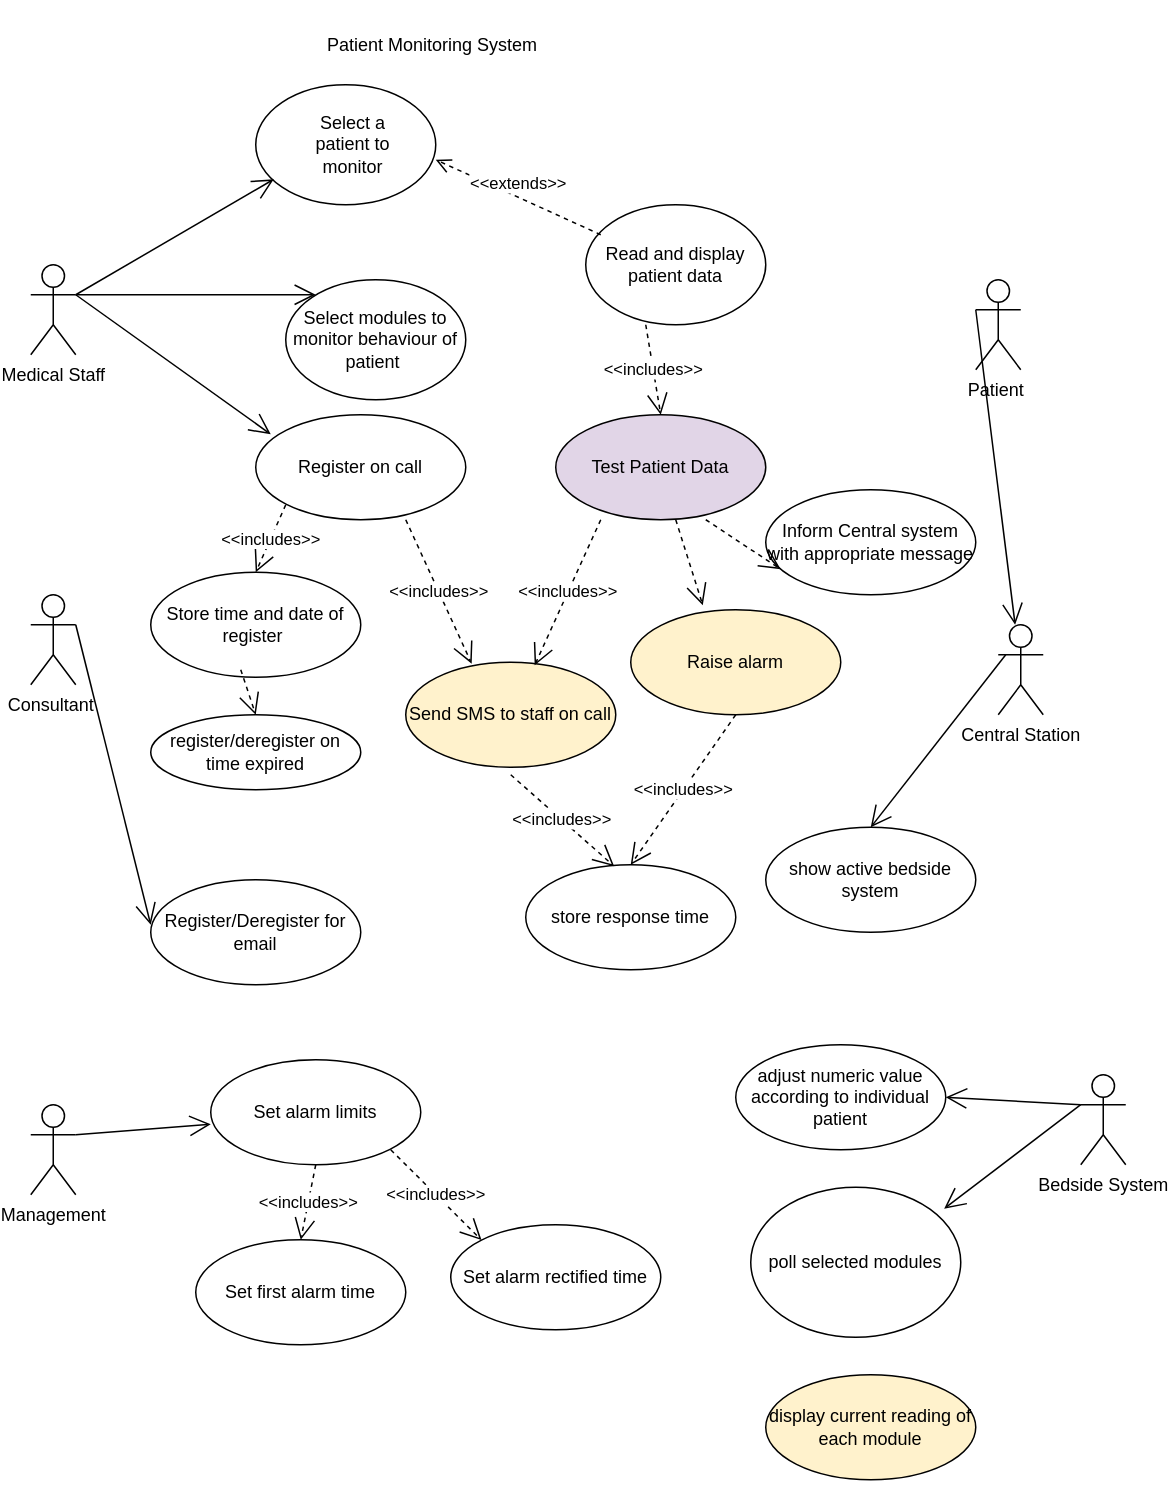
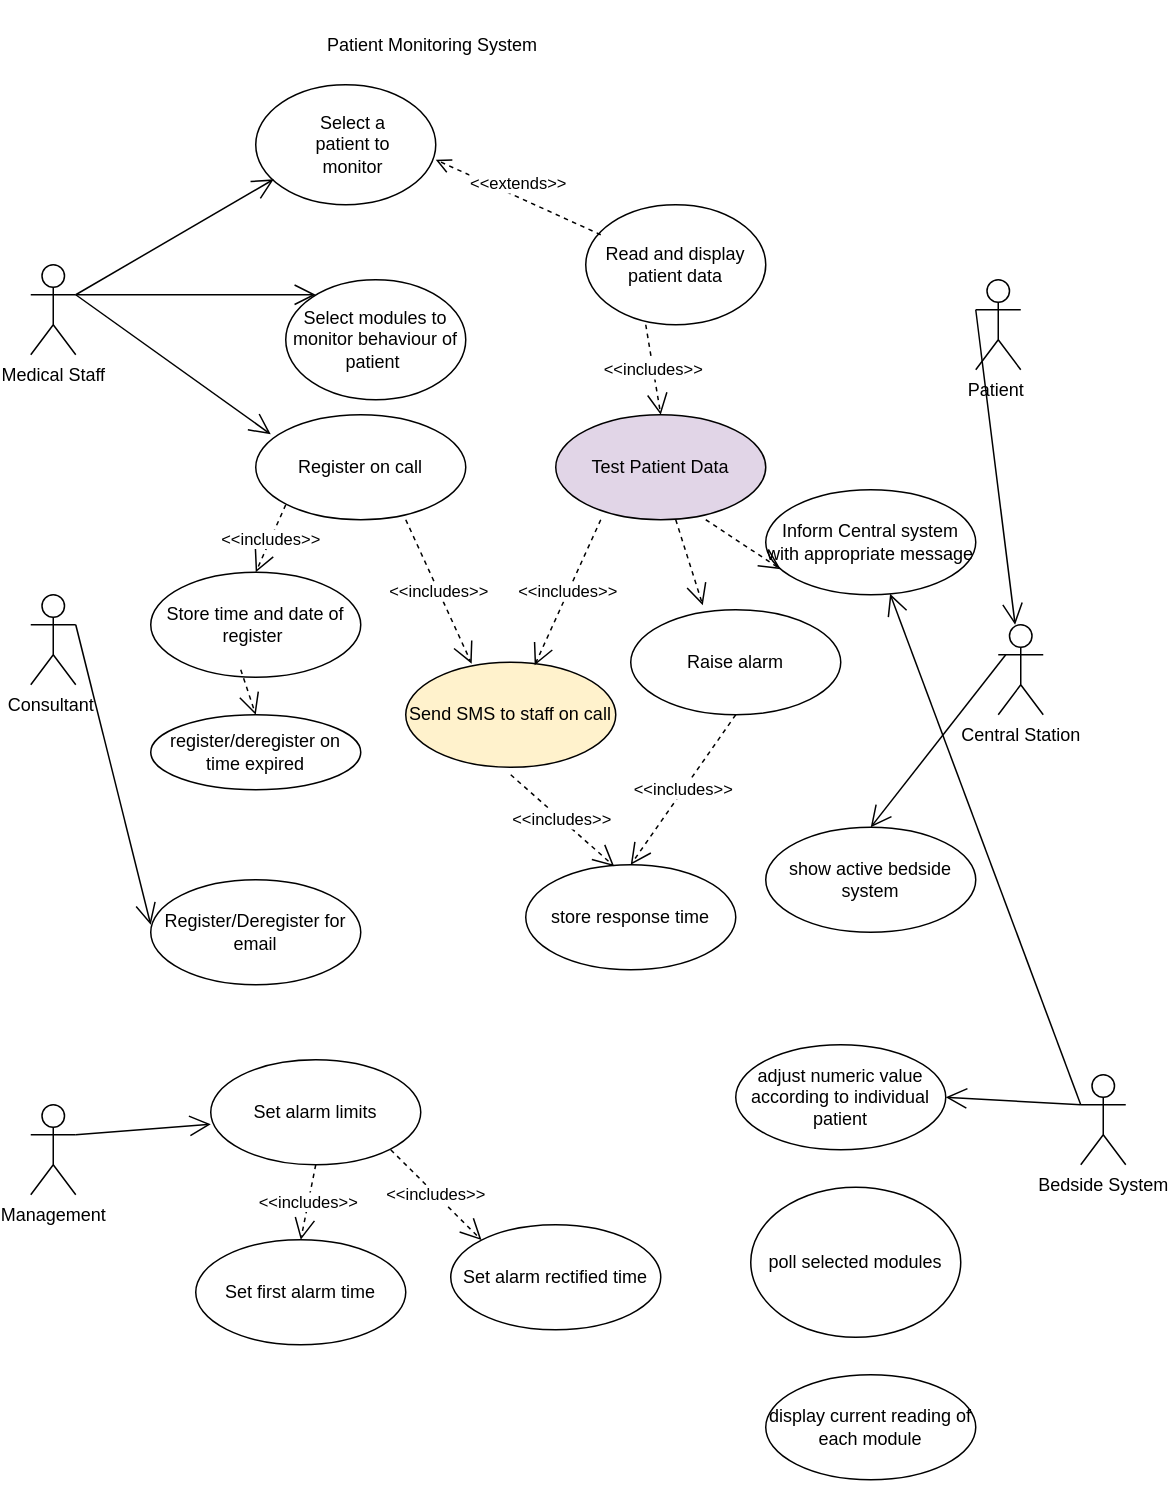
node "Raise alarm": fillcolor #fff2cc -> #ffffff
edge "Bedside System" -> "poll selected modules": now "Bedside System" -> "Inform Central system with appropriate message"
node "display current reading of each module": fillcolor #fff2cc -> #ffffff
